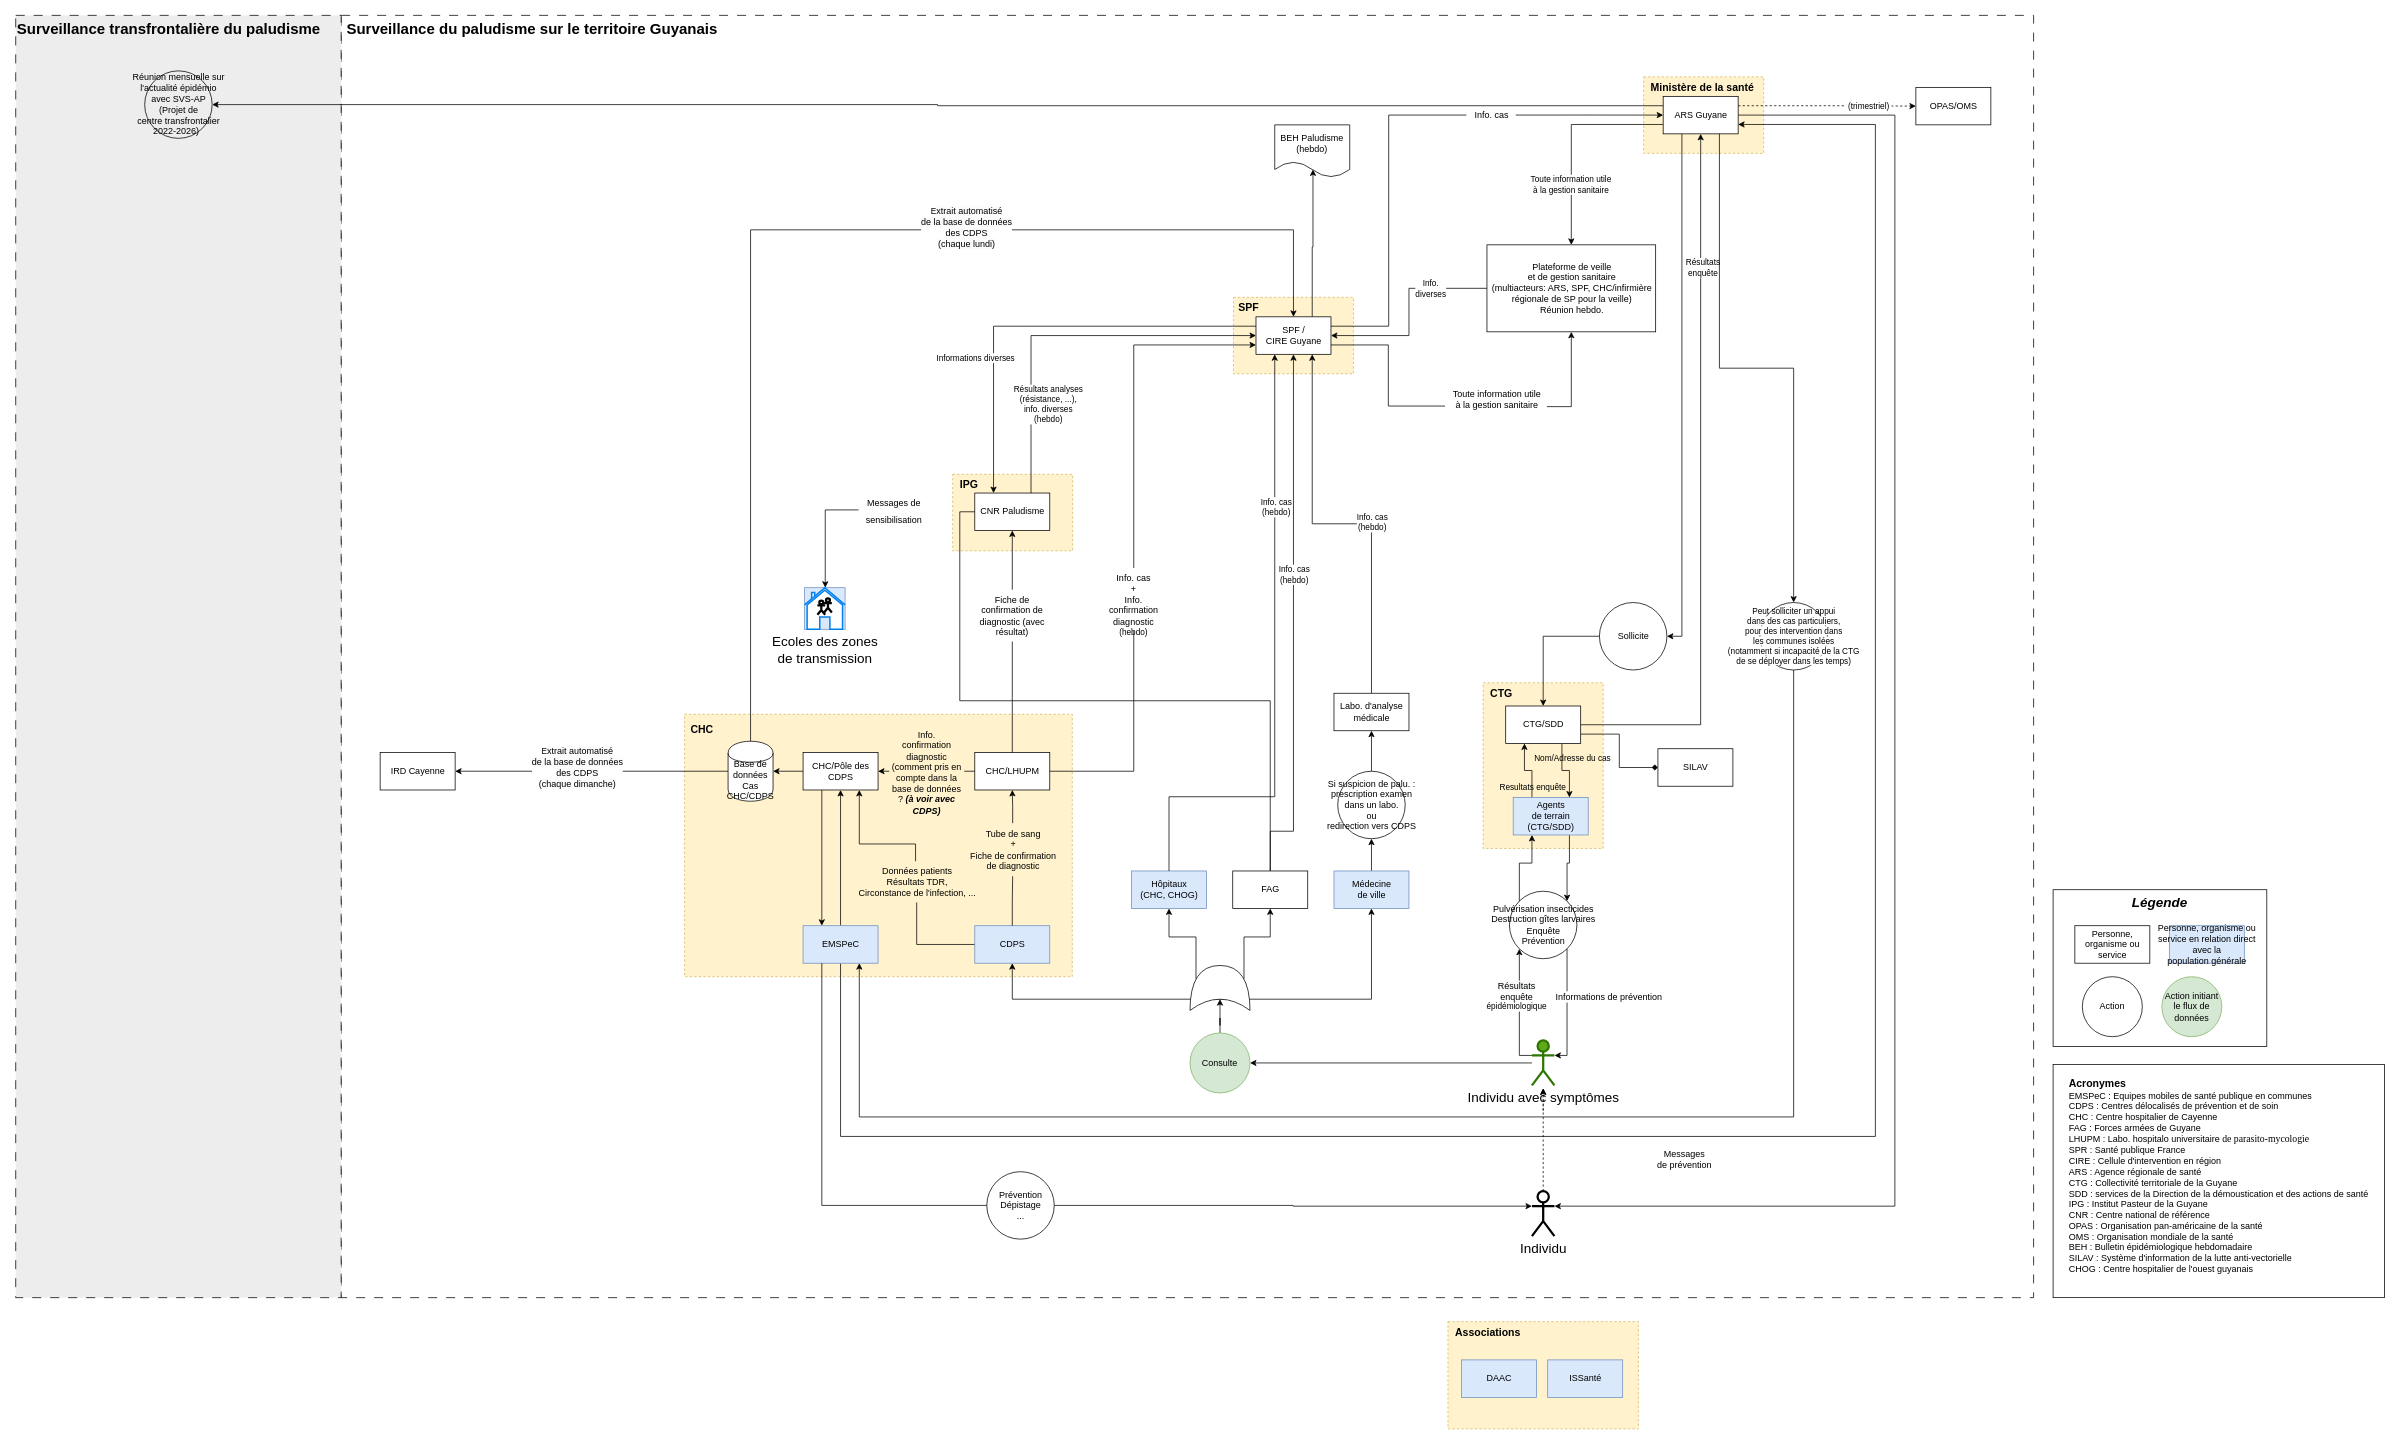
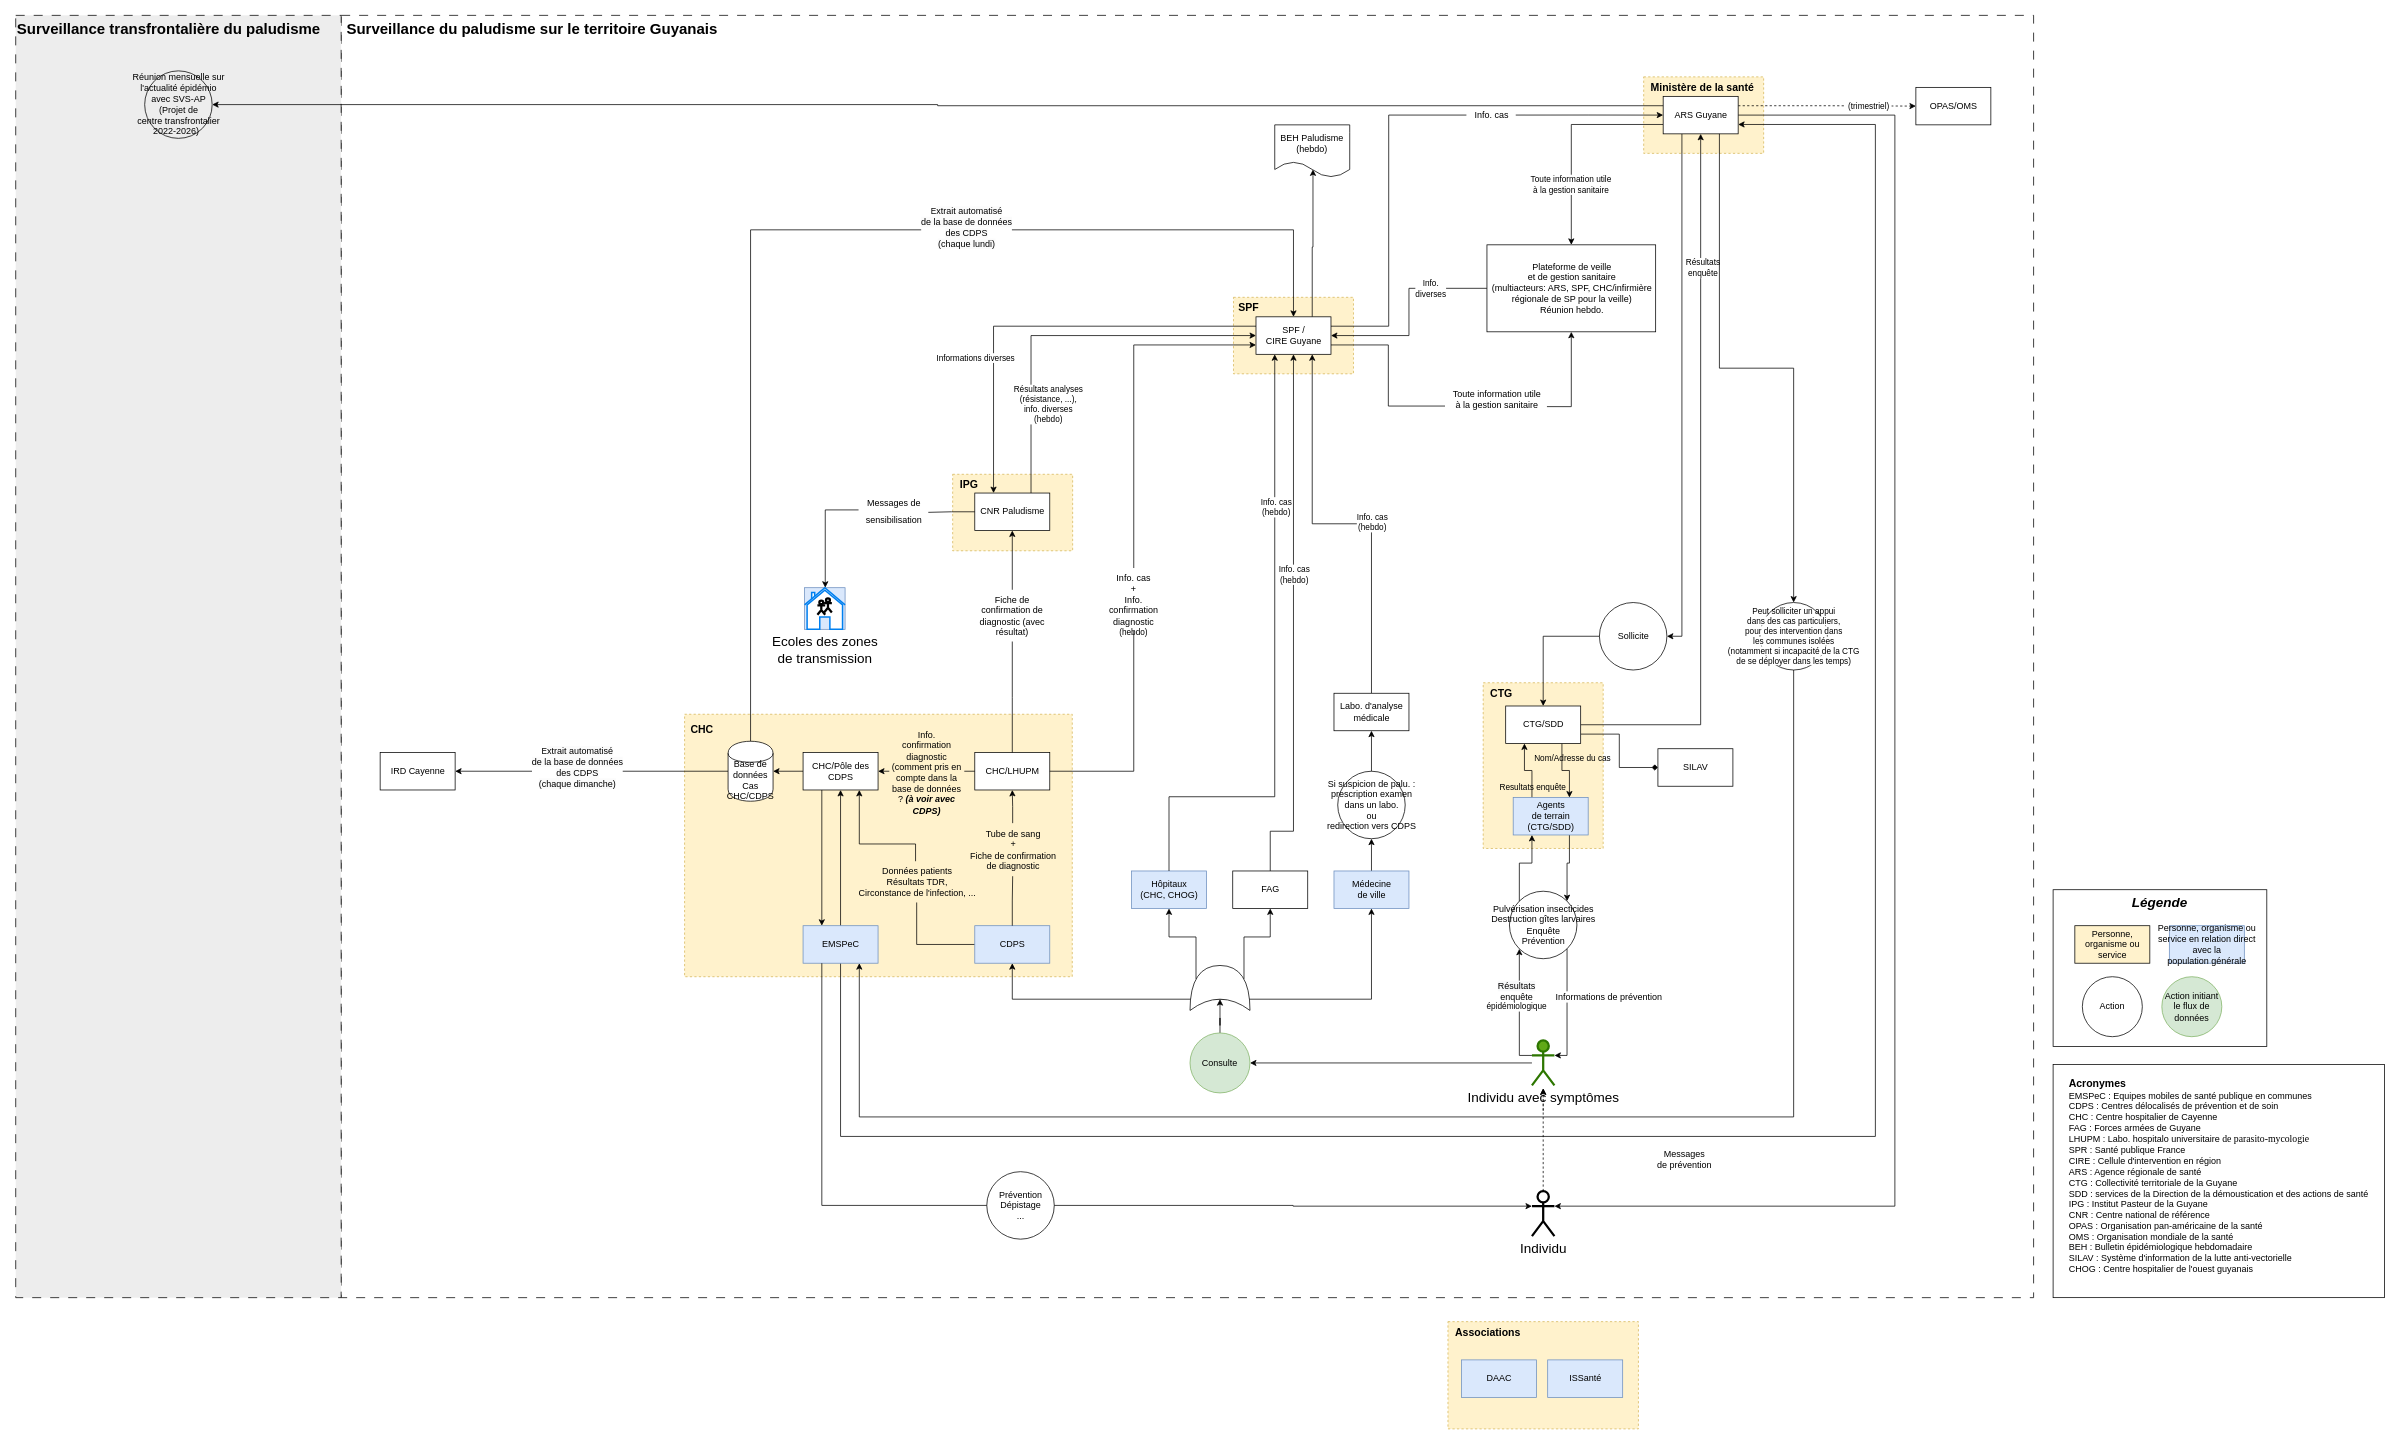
edge "CNR Paludisme" -- "FAG": now "CNR Paludisme" -- "Messages de sensibilisation"
node "Personne, organisme ou service": fillcolor #ffffff -> #fff2cc
